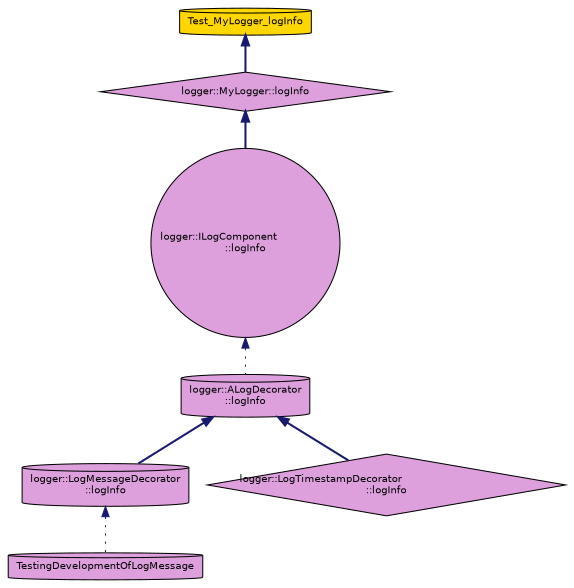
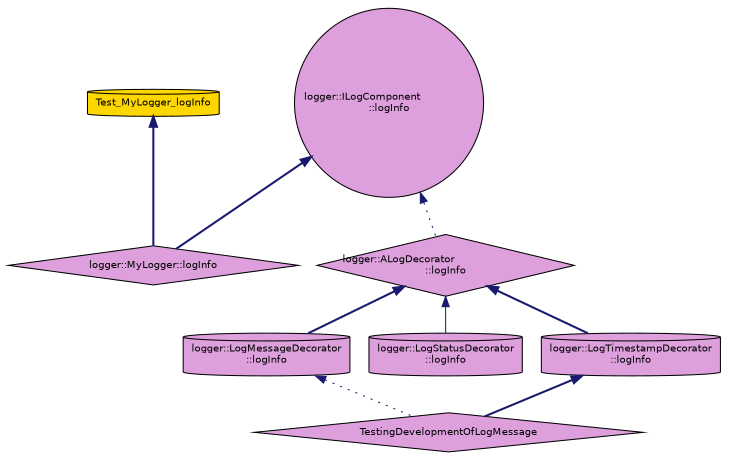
edge "logger::ILogComponent ::logInfo" -> "logger::MyLogger::logInfo": reversed
node "logger::LogStatusDecorator ::logInfo": added
node "logger::ALogDecorator ::logInfo": shape cylinder -> diamond
edge "TestingDevelopmentOfLogMessage" -> "logger::LogTimestampDecorator ::logInfo": added
node "logger::LogTimestampDecorator ::logInfo": shape diamond -> cylinder
node "TestingDevelopmentOfLogMessage": shape cylinder -> diamond
